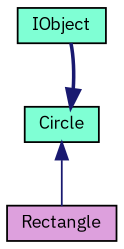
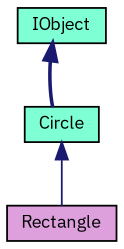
edge "IObject" -> "Circle": reversed
